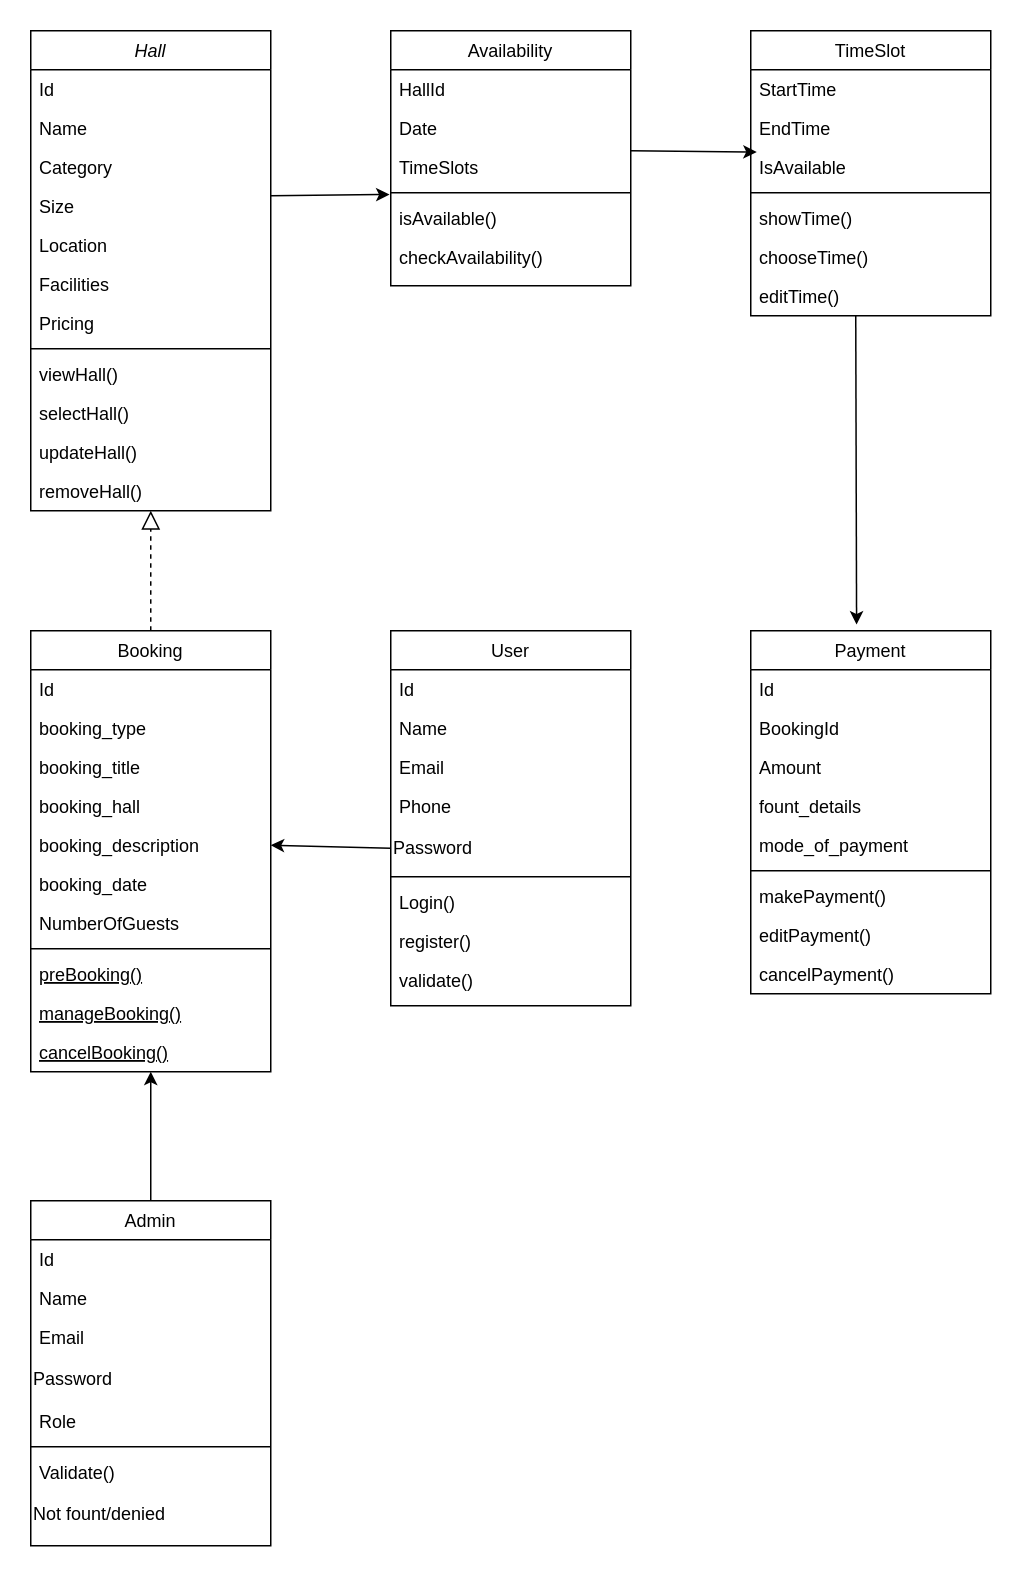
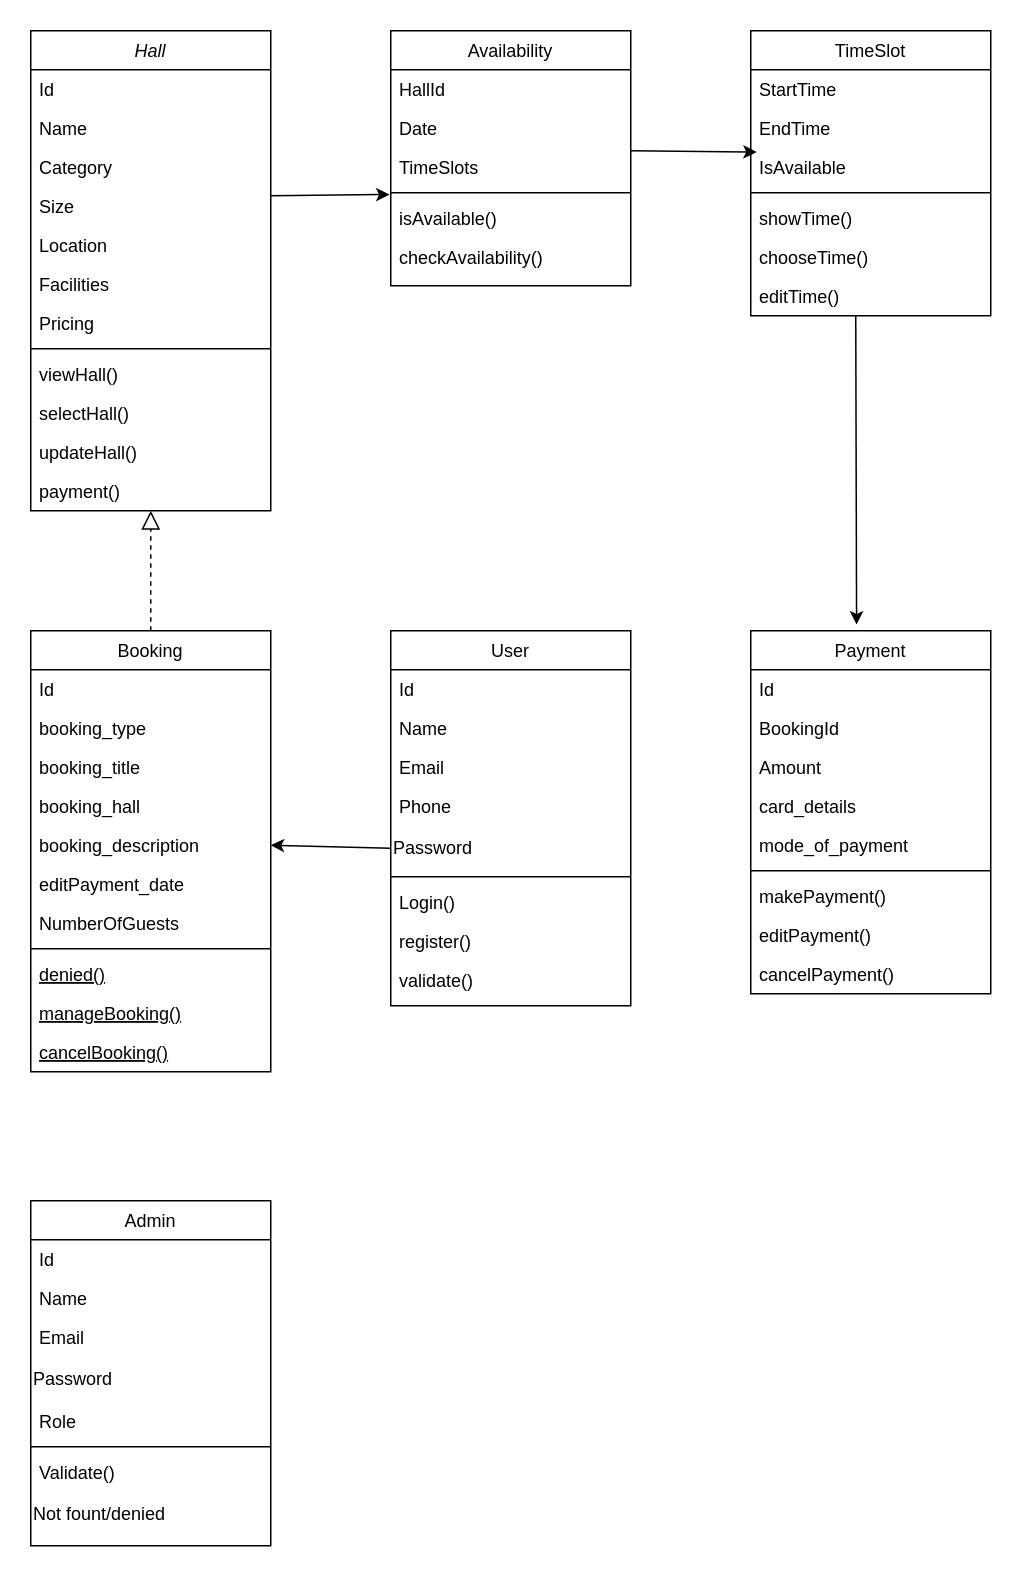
node "removeHall()": label "removeHall()" -> "payment()"
node "fount_details": label "fount_details" -> "card_details"
node "booking_date": label "booking_date" -> "editPayment_date"
node "preBooking()": label "preBooking()" -> "denied()"
edge "Admin" -> "cancelBooking()": removed
